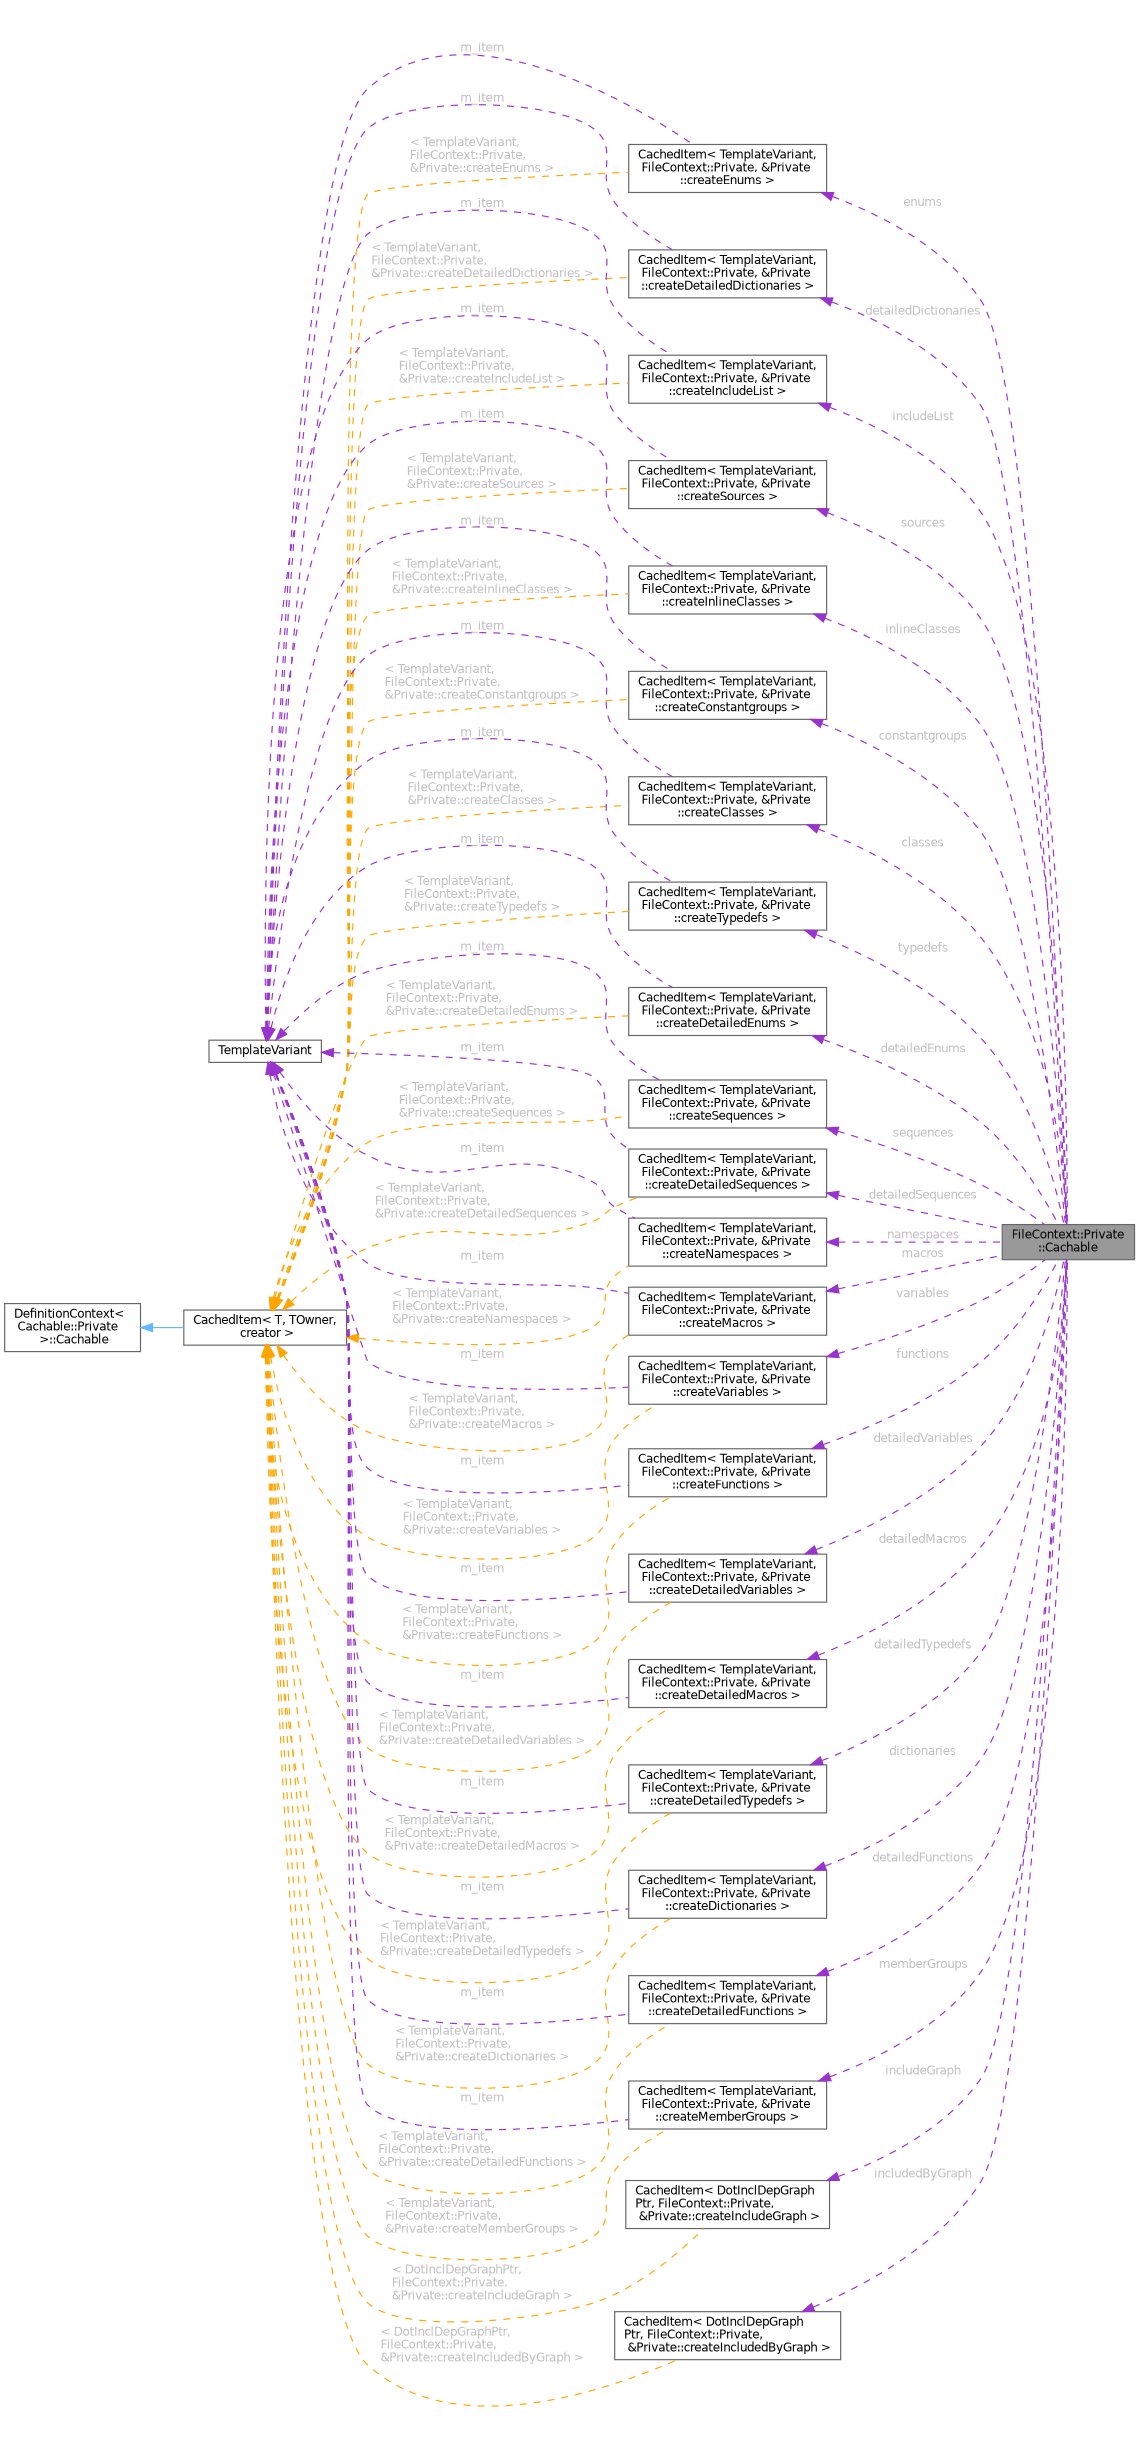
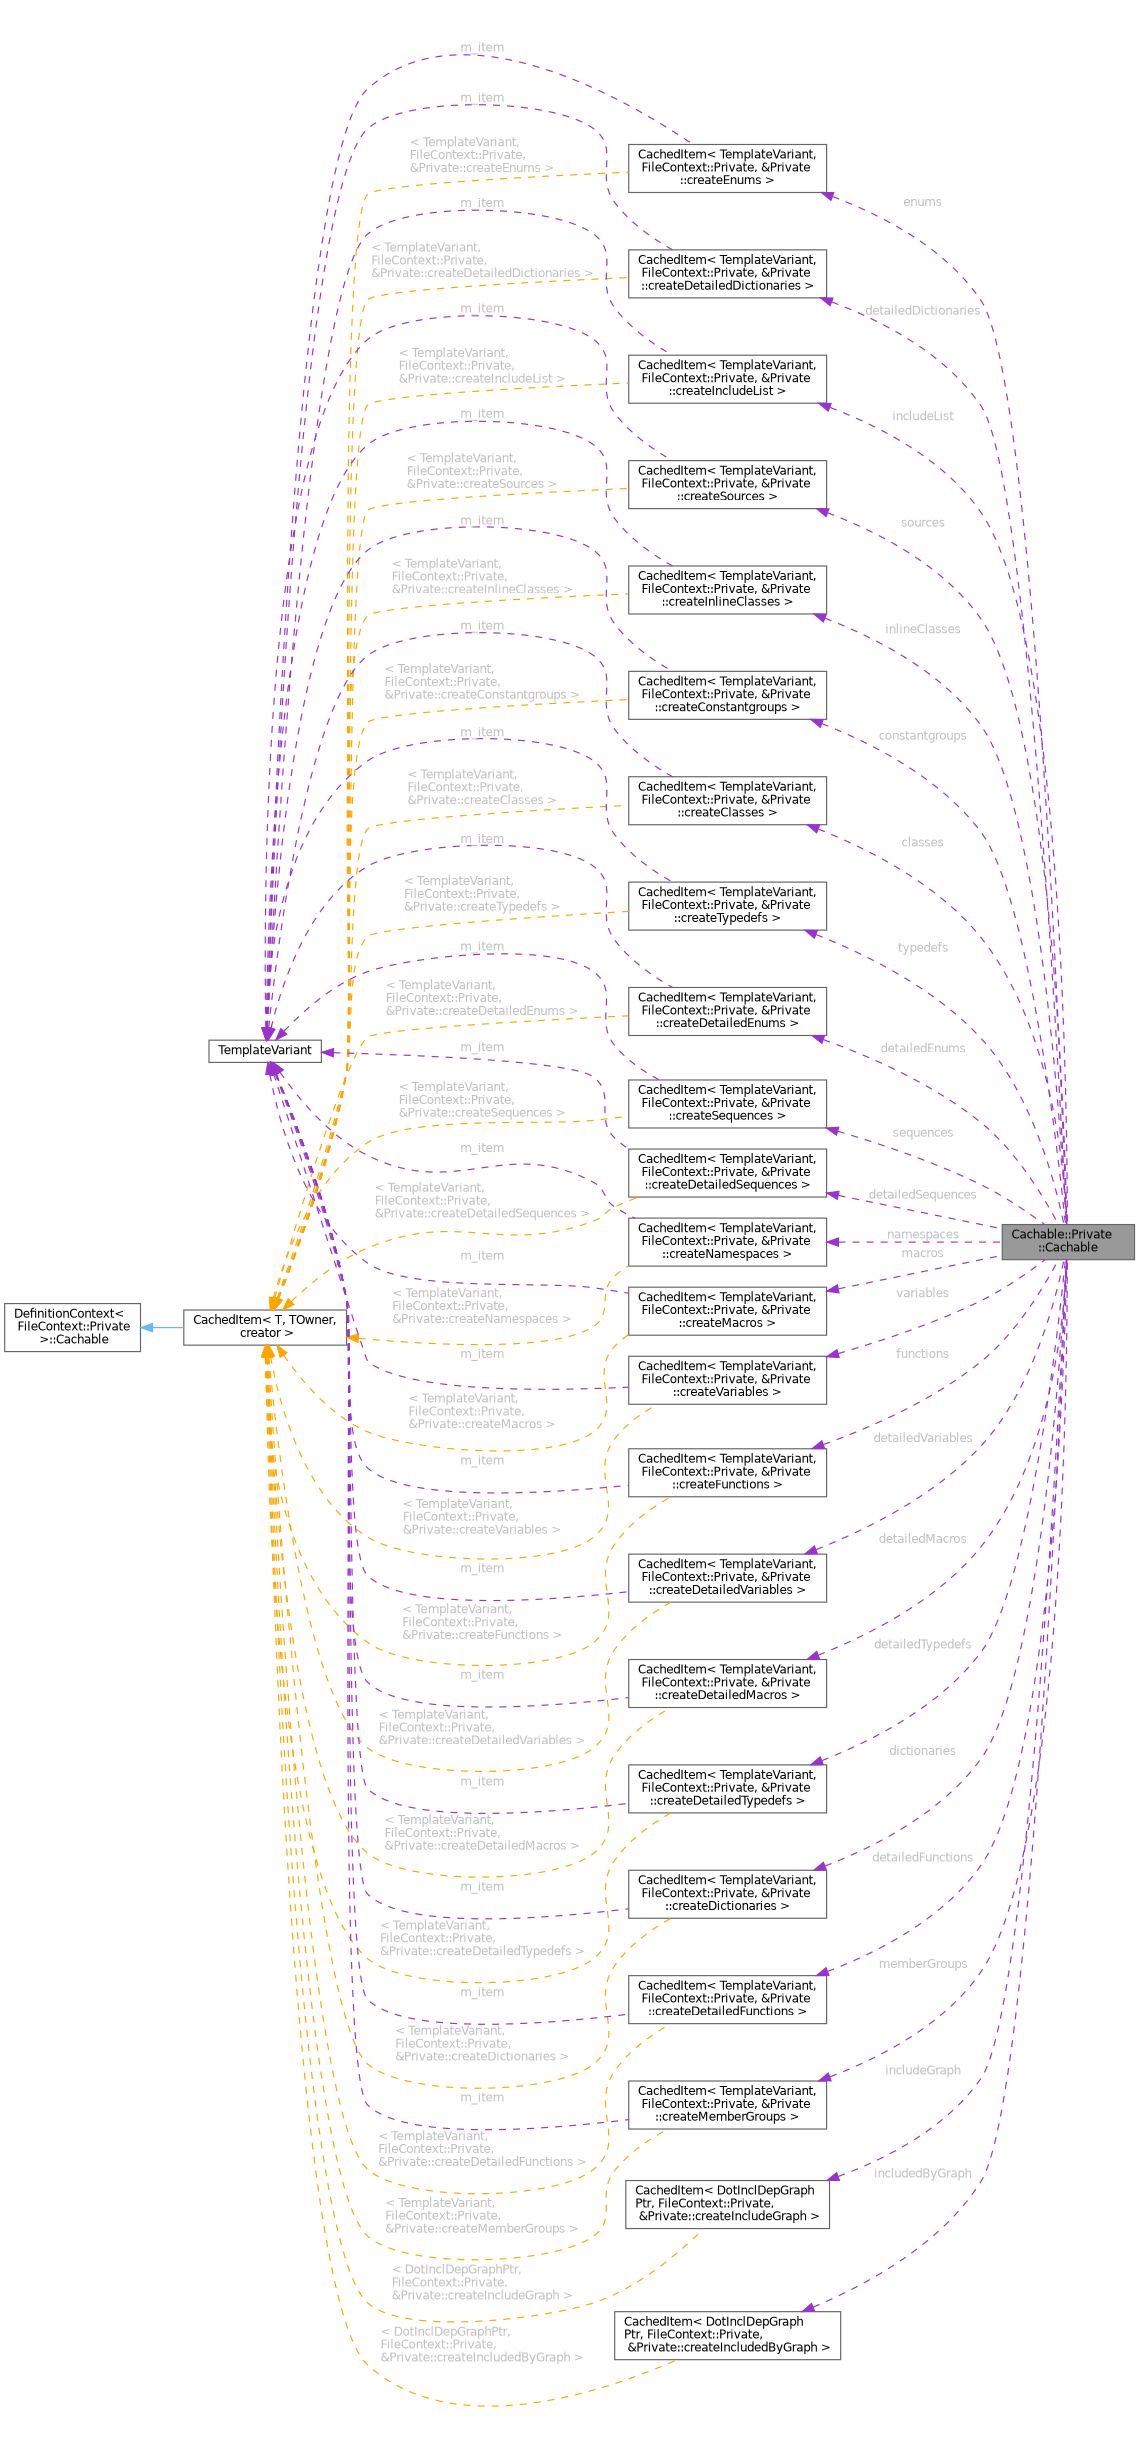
node "FileContext::Private ::Cachable": label "FileContext::Private ::Cachable" -> "Cachable::Private ::Cachable"
node "DefinitionContext< Cachable::Private >::Cachable": label "DefinitionContext< Cachable::Private >::Cachable" -> "DefinitionContext< FileContext::Private >::Cachable"
